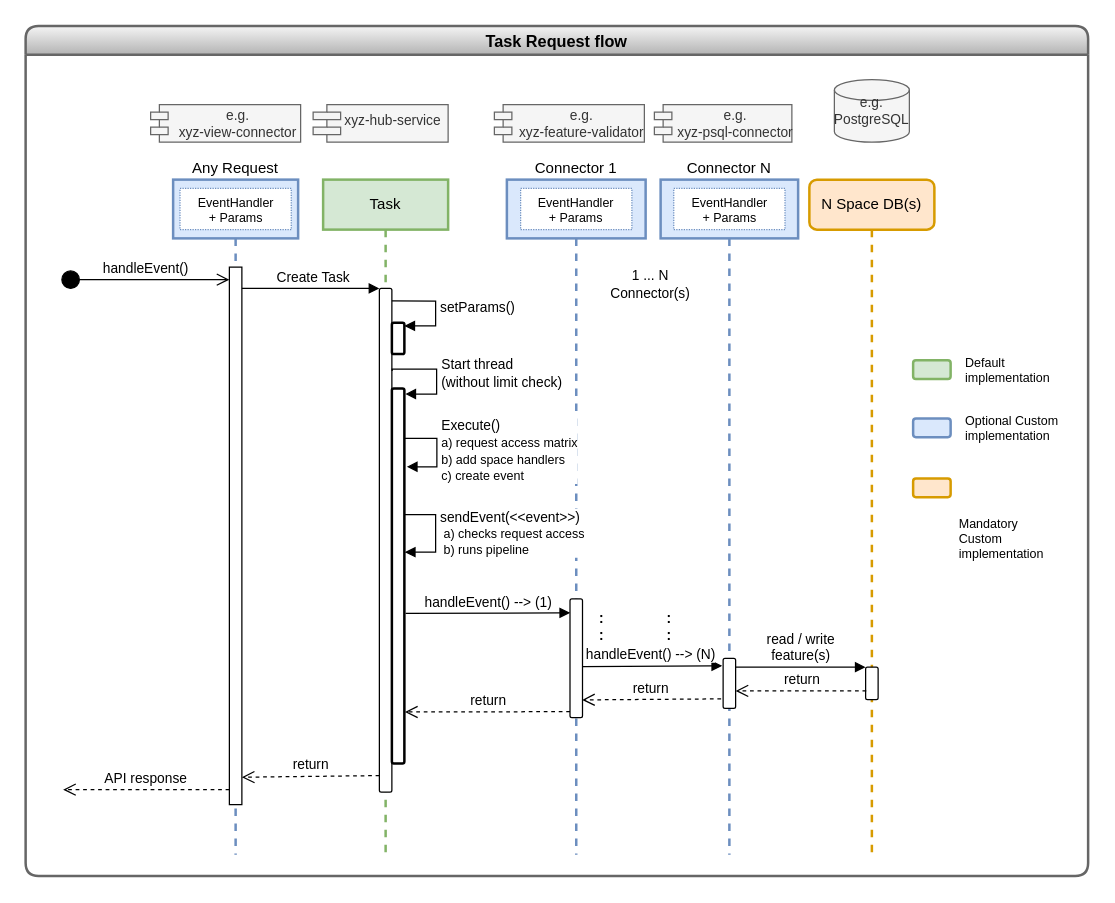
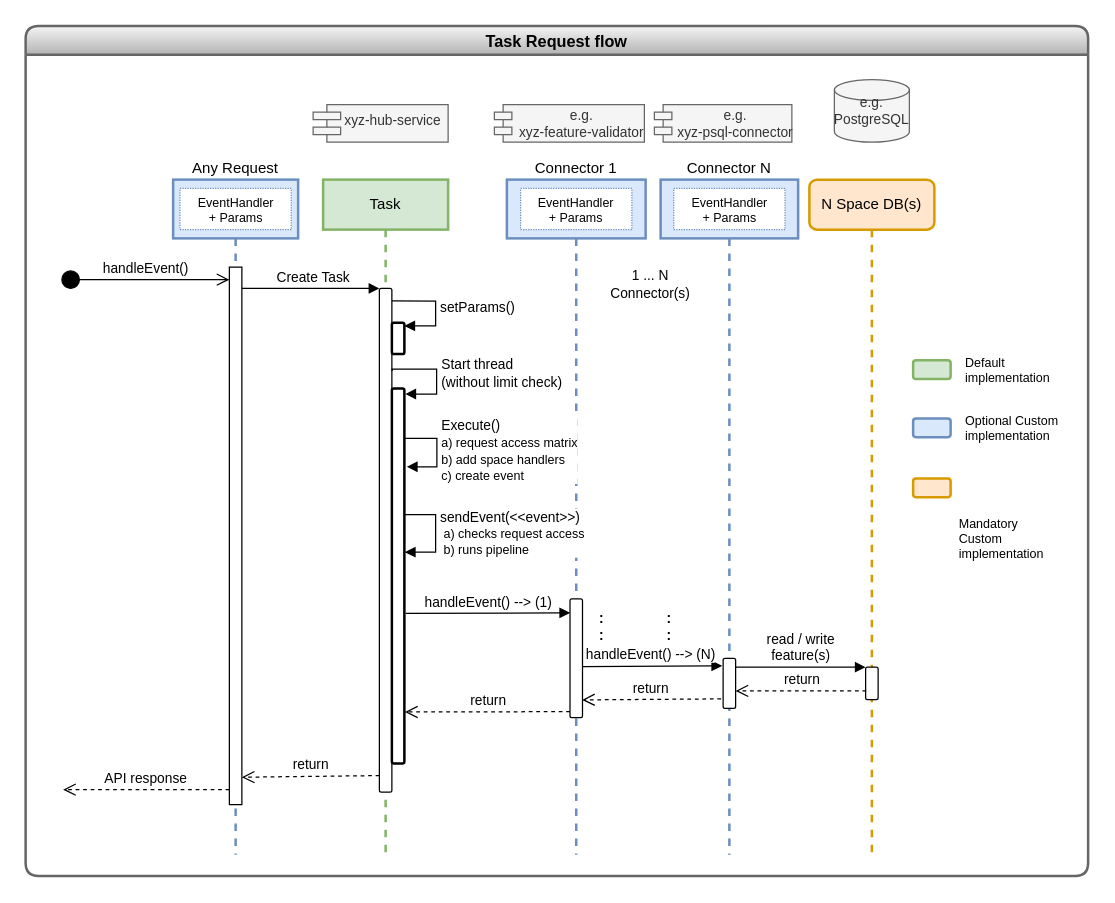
node "e.g. xyz-view-connector": removed
